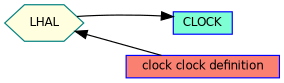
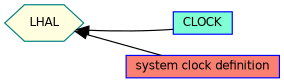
edge "LHAL" -> "CLOCK": reversed
node "clock clock definition": label "clock clock definition" -> "system clock definition"
